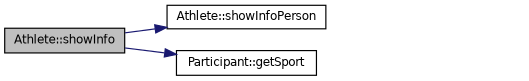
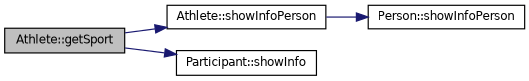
node "Person::showInfoPerson": added
node "Athlete::showInfo": label "Athlete::showInfo" -> "Athlete::getSport"
node "Participant::getSport": label "Participant::getSport" -> "Participant::showInfo"
